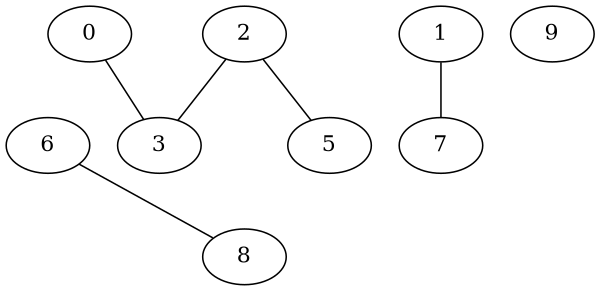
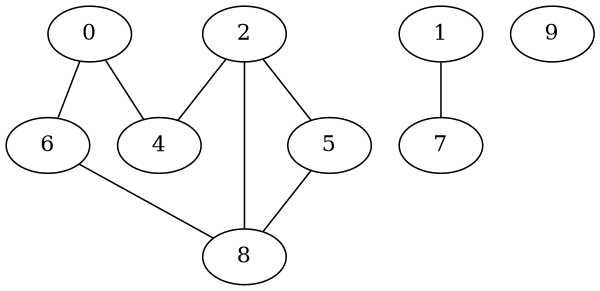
edge "0" -- "6": added
node "3": label "3" -> "4"
edge "2" -- "8": added
edge "5" -- "8": added
